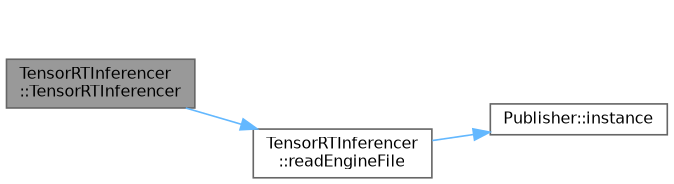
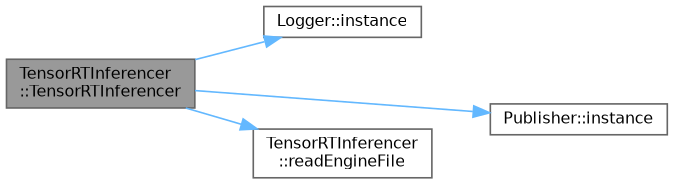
node "Logger::instance": added
edge "TensorRTInferencer ::readEngineFile" -> "Publisher::instance": now "TensorRTInferencer ::TensorRTInferencer" -> "Publisher::instance"
